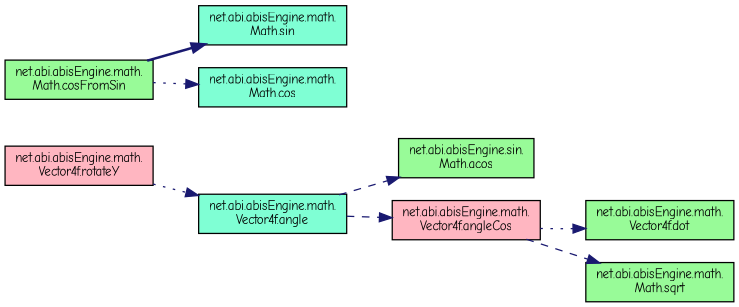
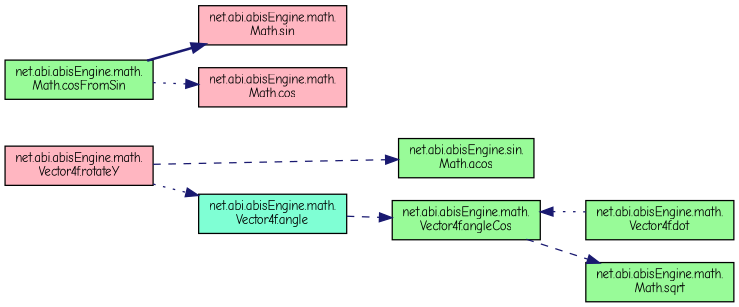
node "net.abi.abisEngine.math. Math.sin": fillcolor aquamarine -> lightpink
node "net.abi.abisEngine.math. Math.cos": fillcolor aquamarine -> lightpink
edge "net.abi.abisEngine.math. Vector4f.angle" -> "net.abi.abisEngine.sin. Math.acos": now "net.abi.abisEngine.math. Vector4f.rotateY" -> "net.abi.abisEngine.sin. Math.acos"
node "net.abi.abisEngine.math. Vector4f.angleCos": fillcolor lightpink -> palegreen
edge "net.abi.abisEngine.math. Vector4f.angleCos" -> "net.abi.abisEngine.math. Vector4f.dot": reversed
